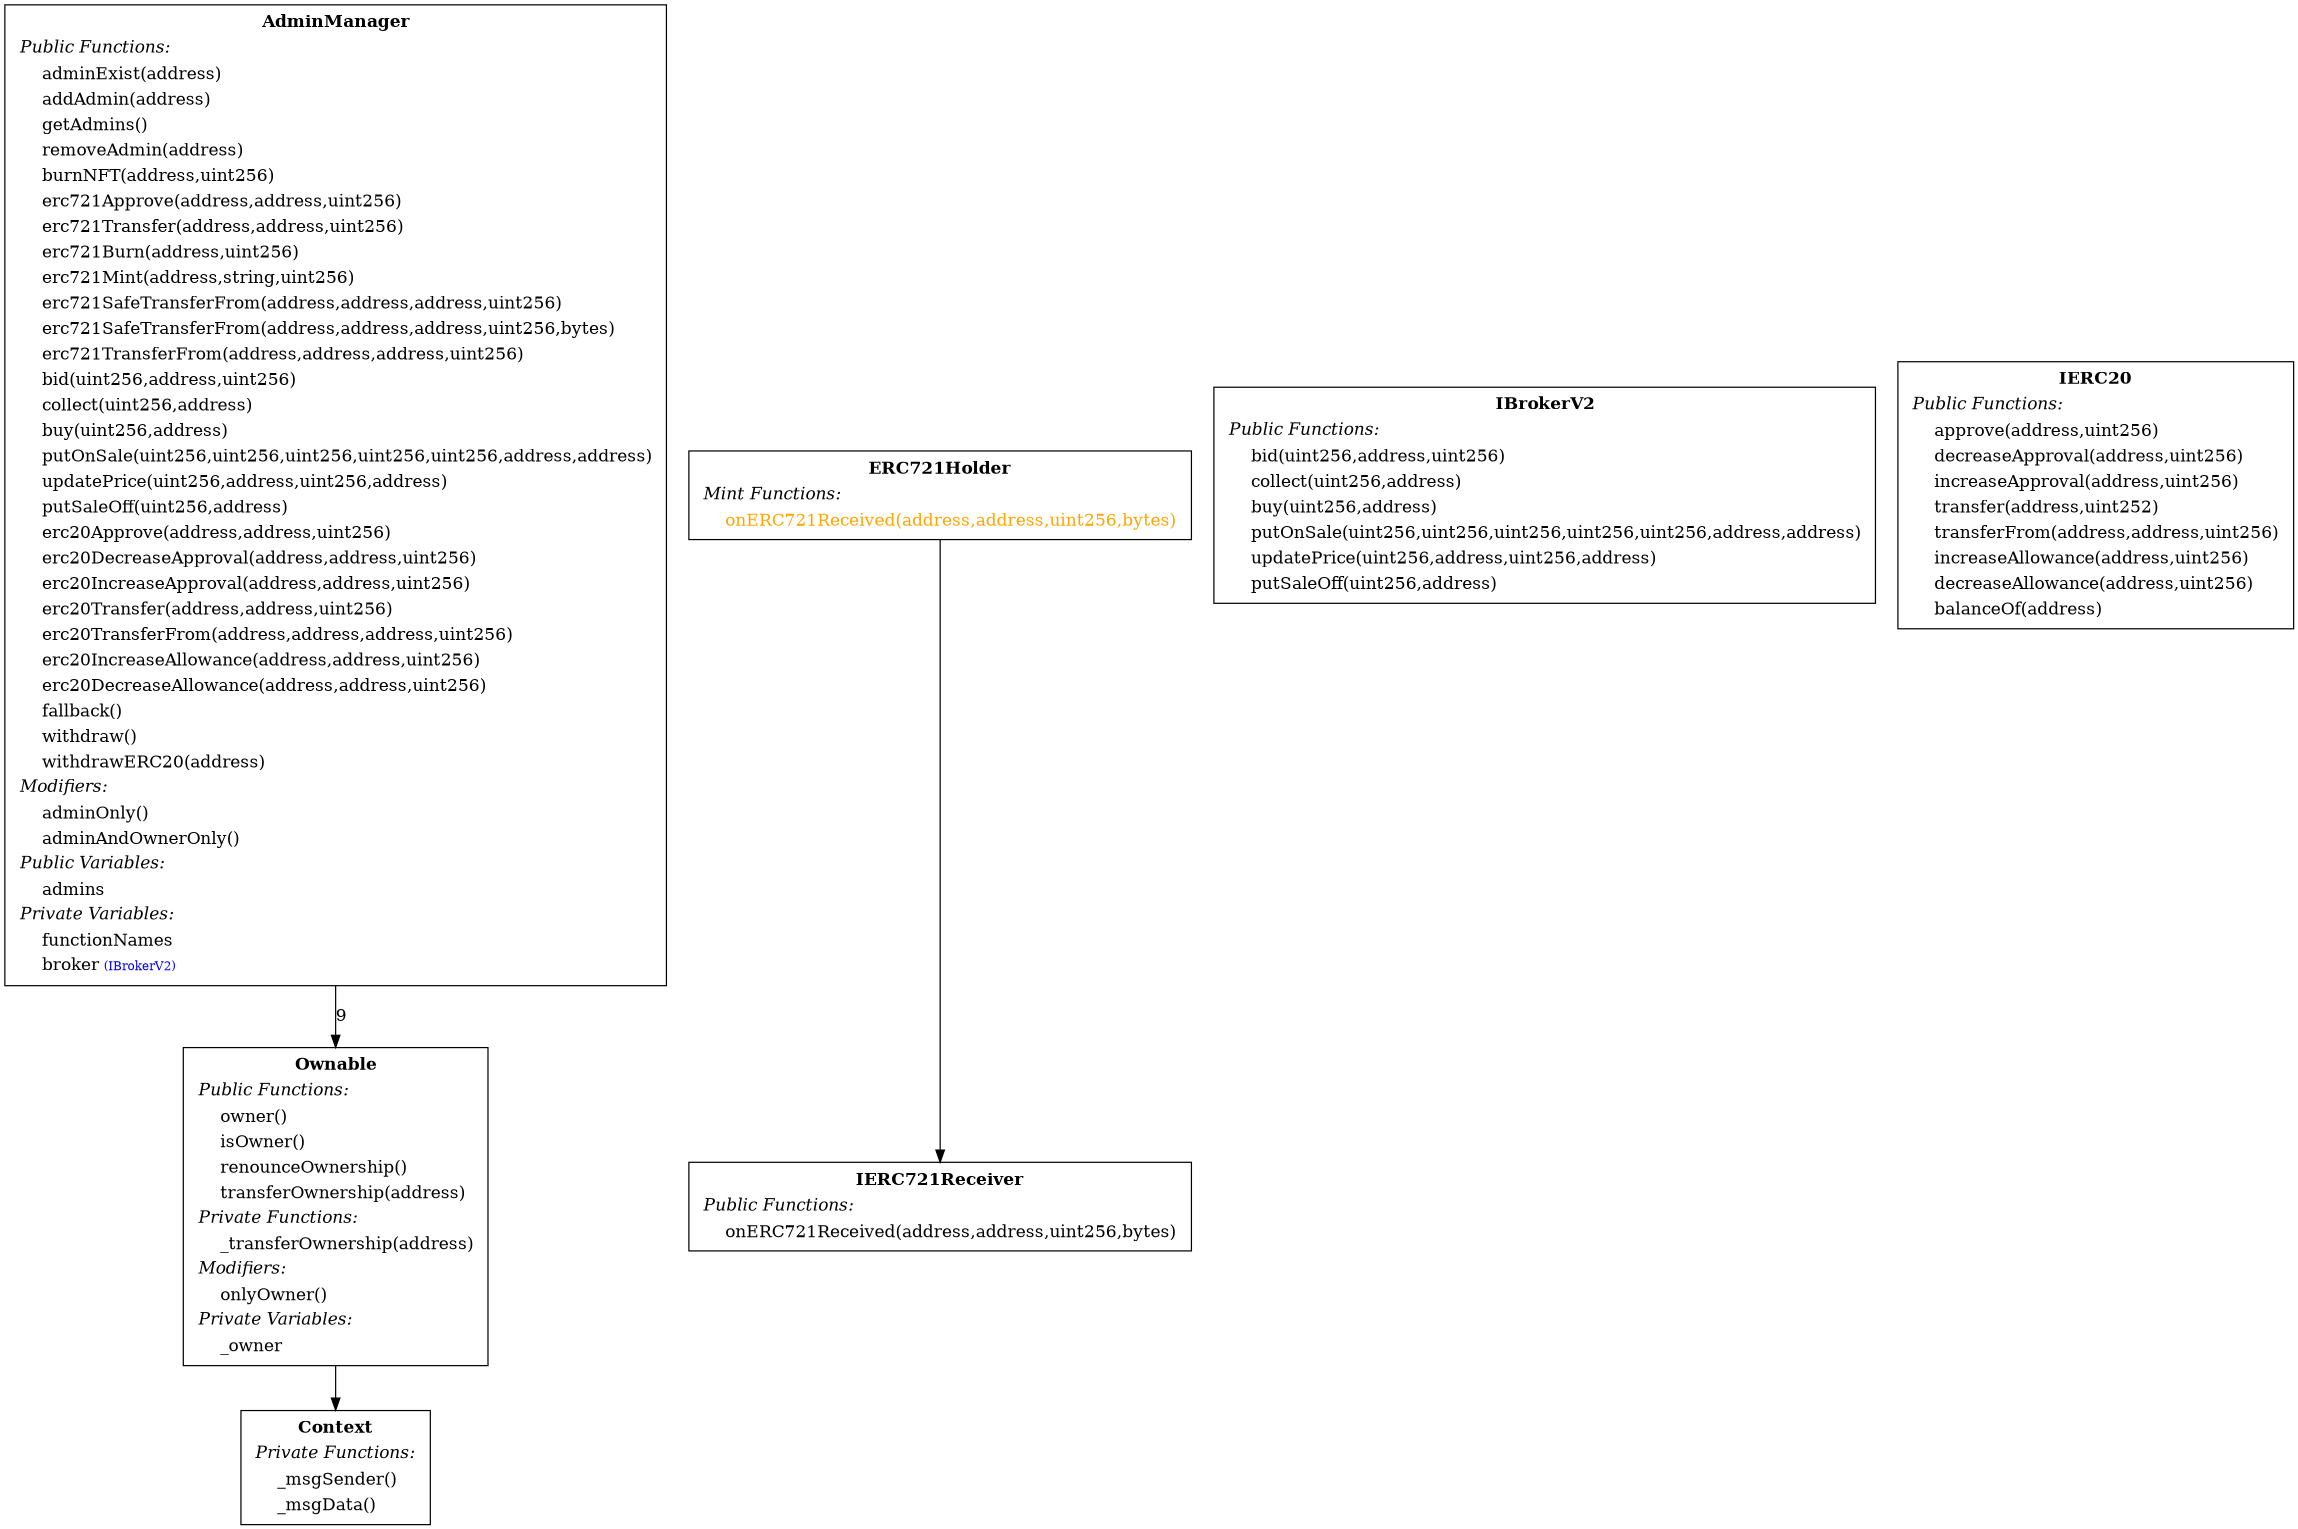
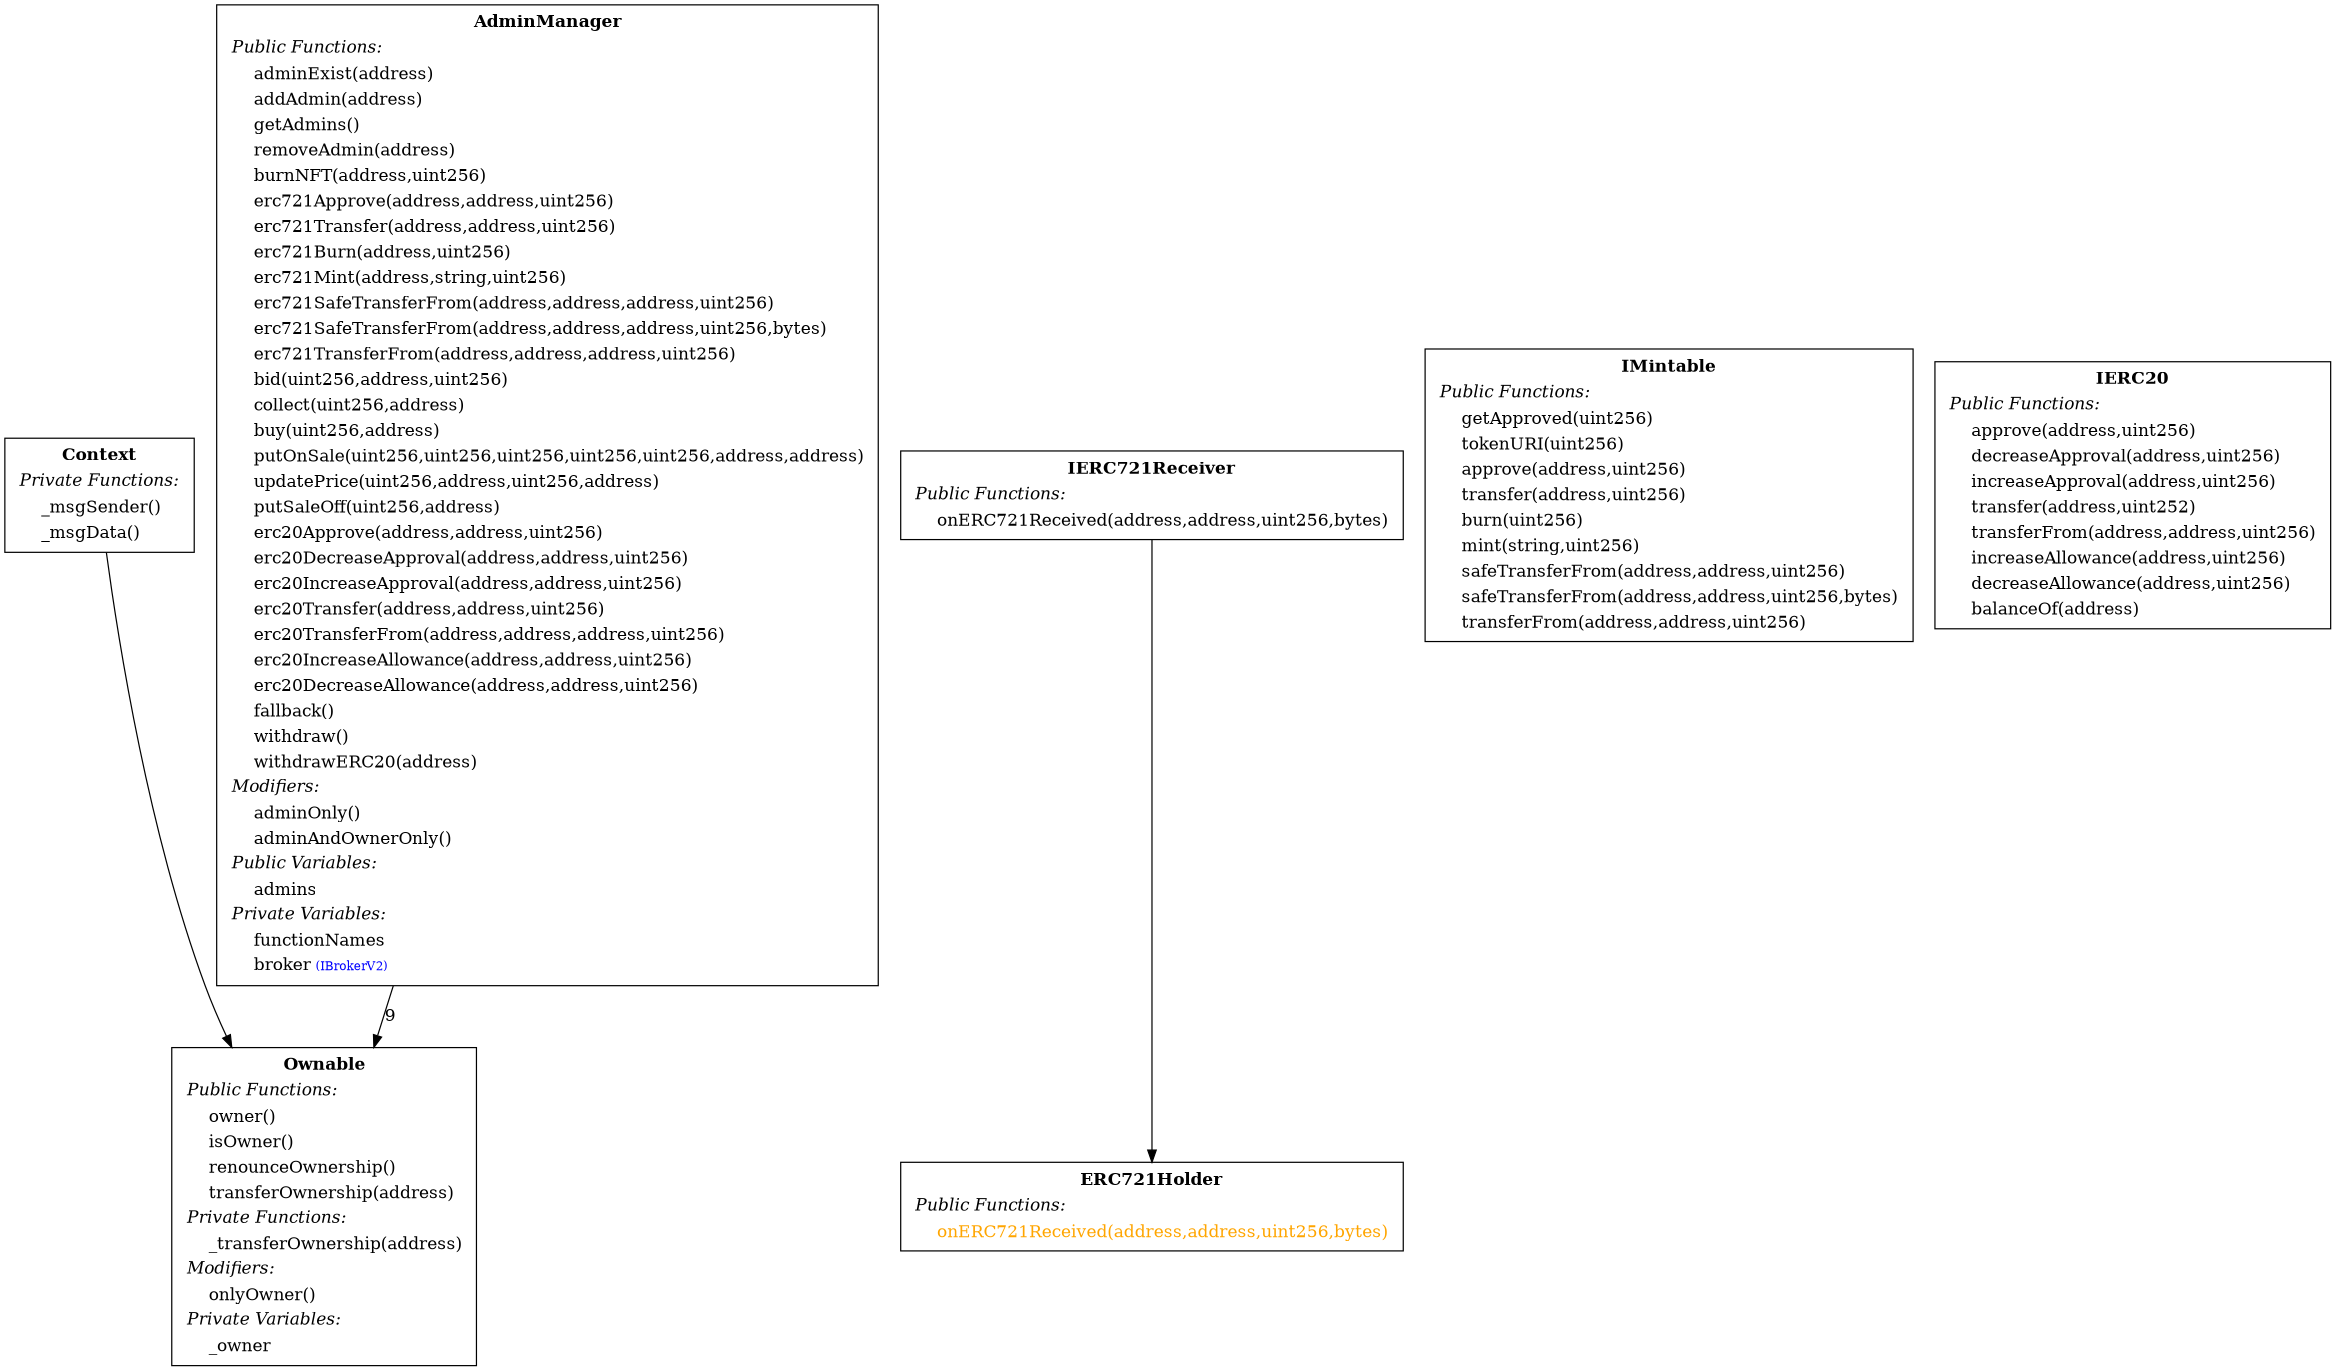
node "ERC721Holder": text "Mint Functions:" -> "Public Functions:"
node "IBrokerV2": removed
node "IMintable": added
edge "ERC721Holder" -> "IERC721Receiver": reversed
edge "Ownable" -> "Context": reversed
